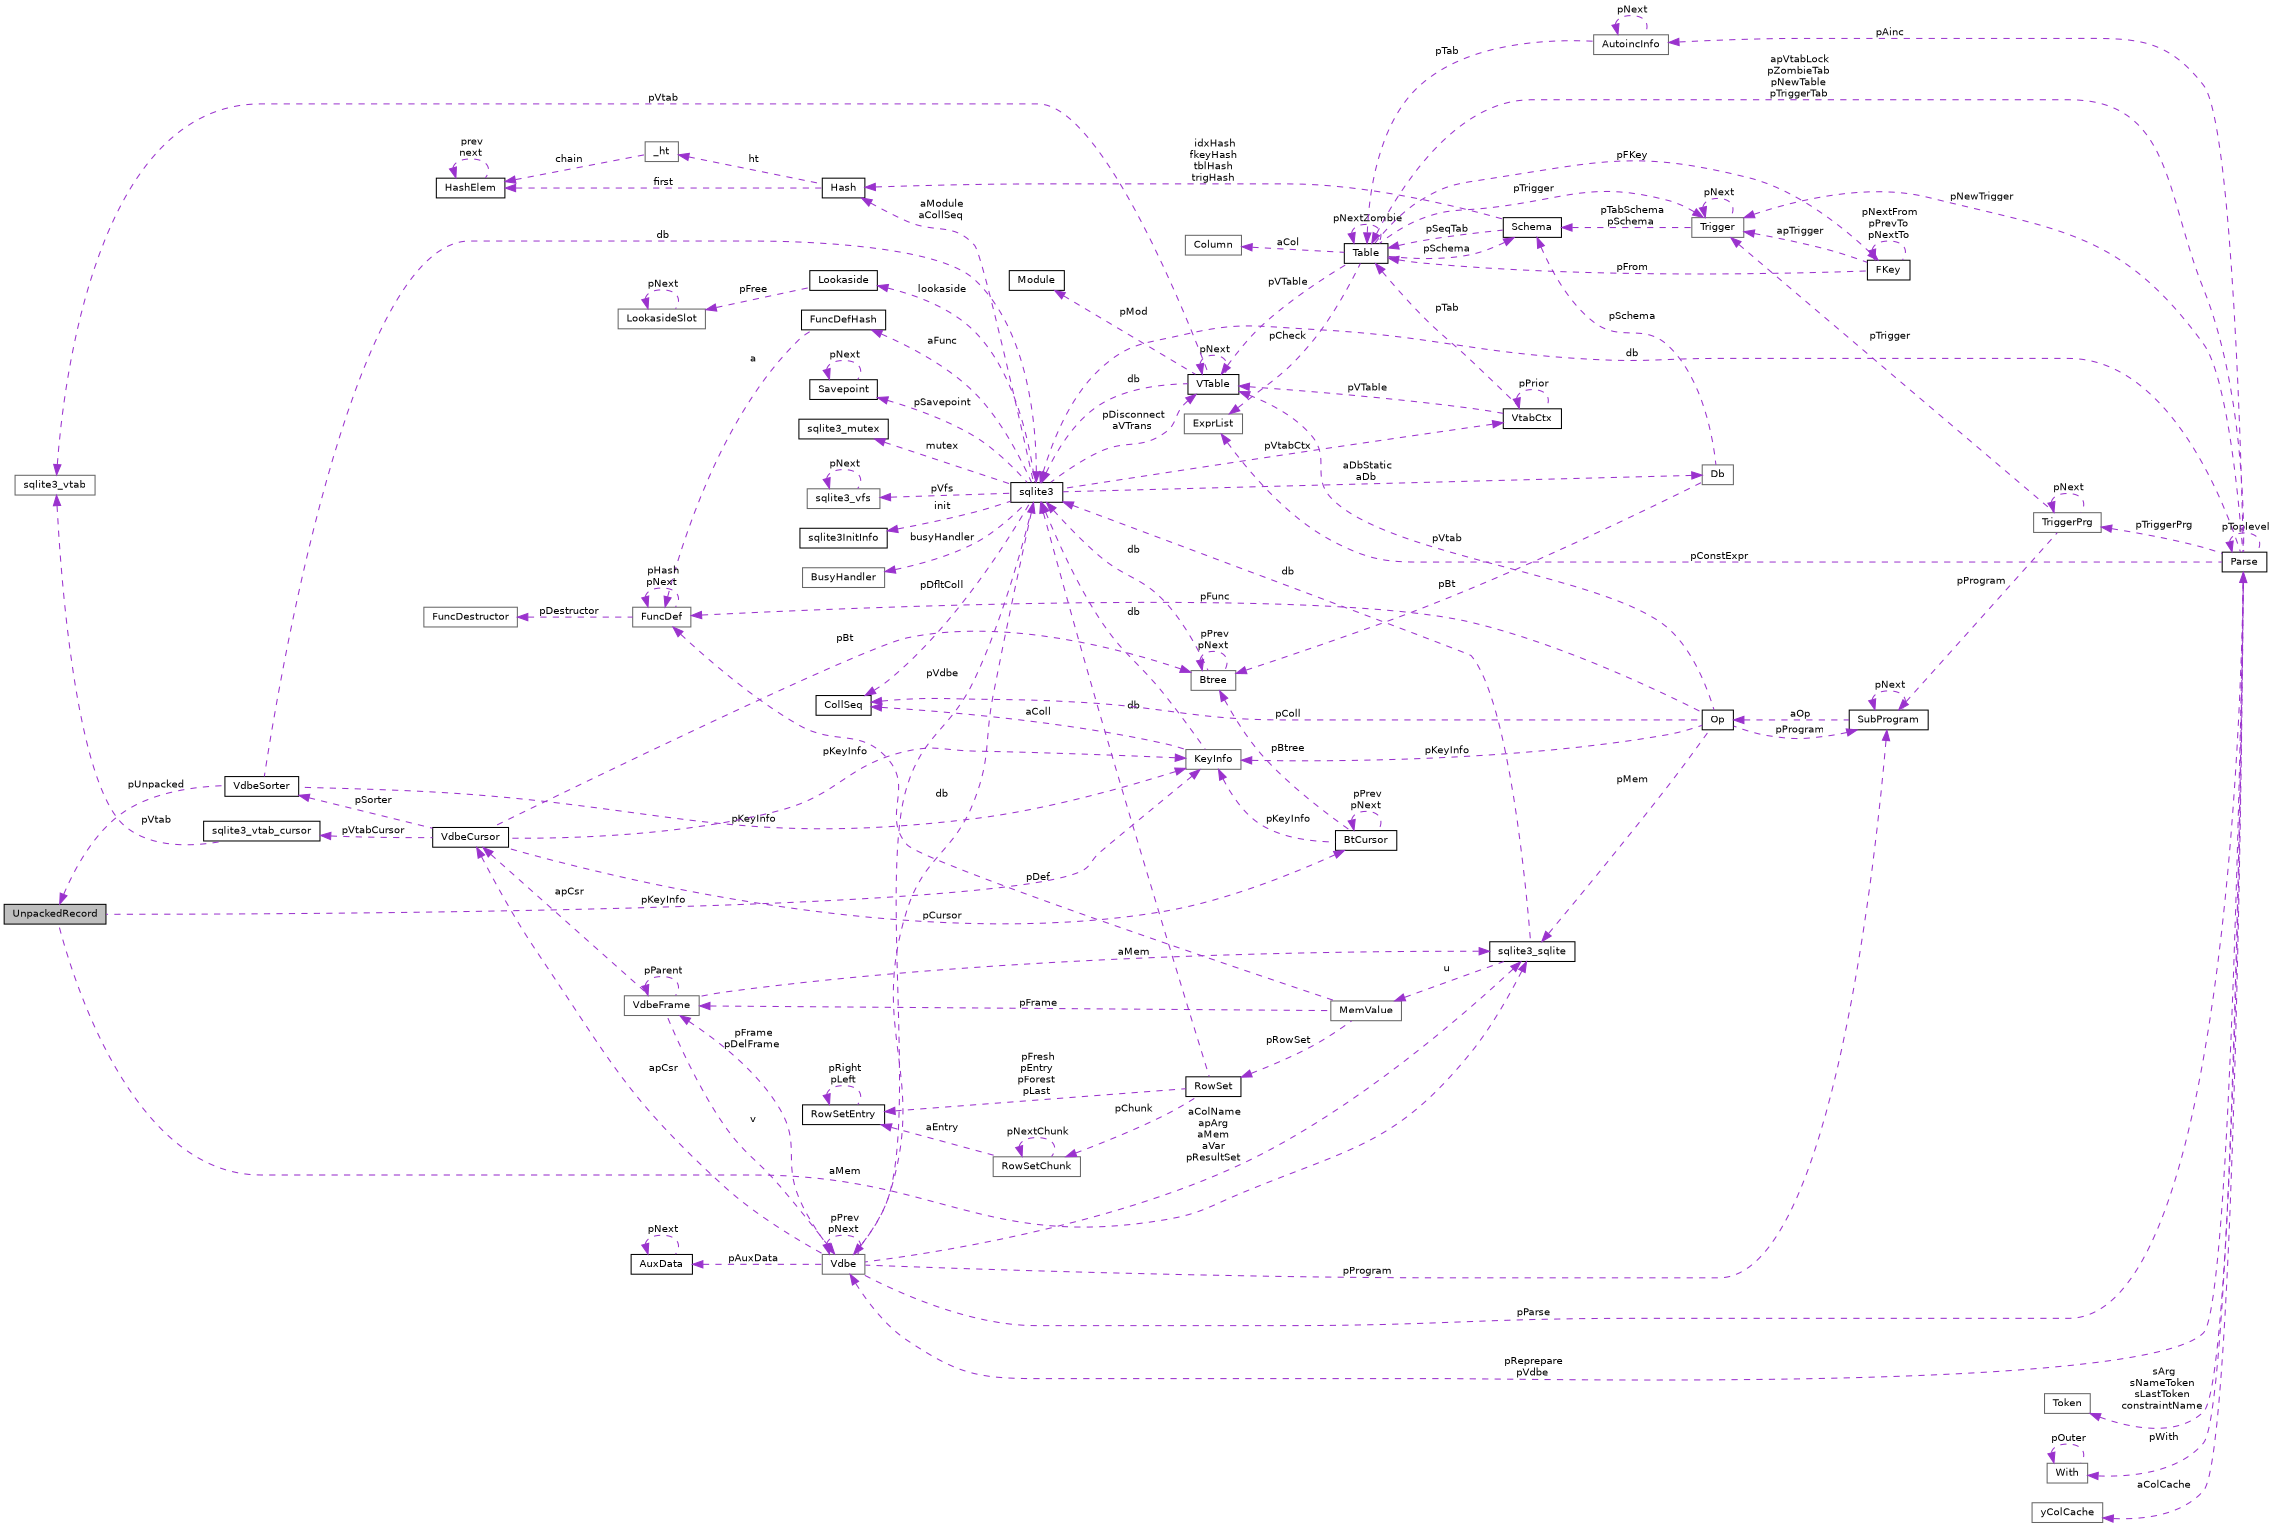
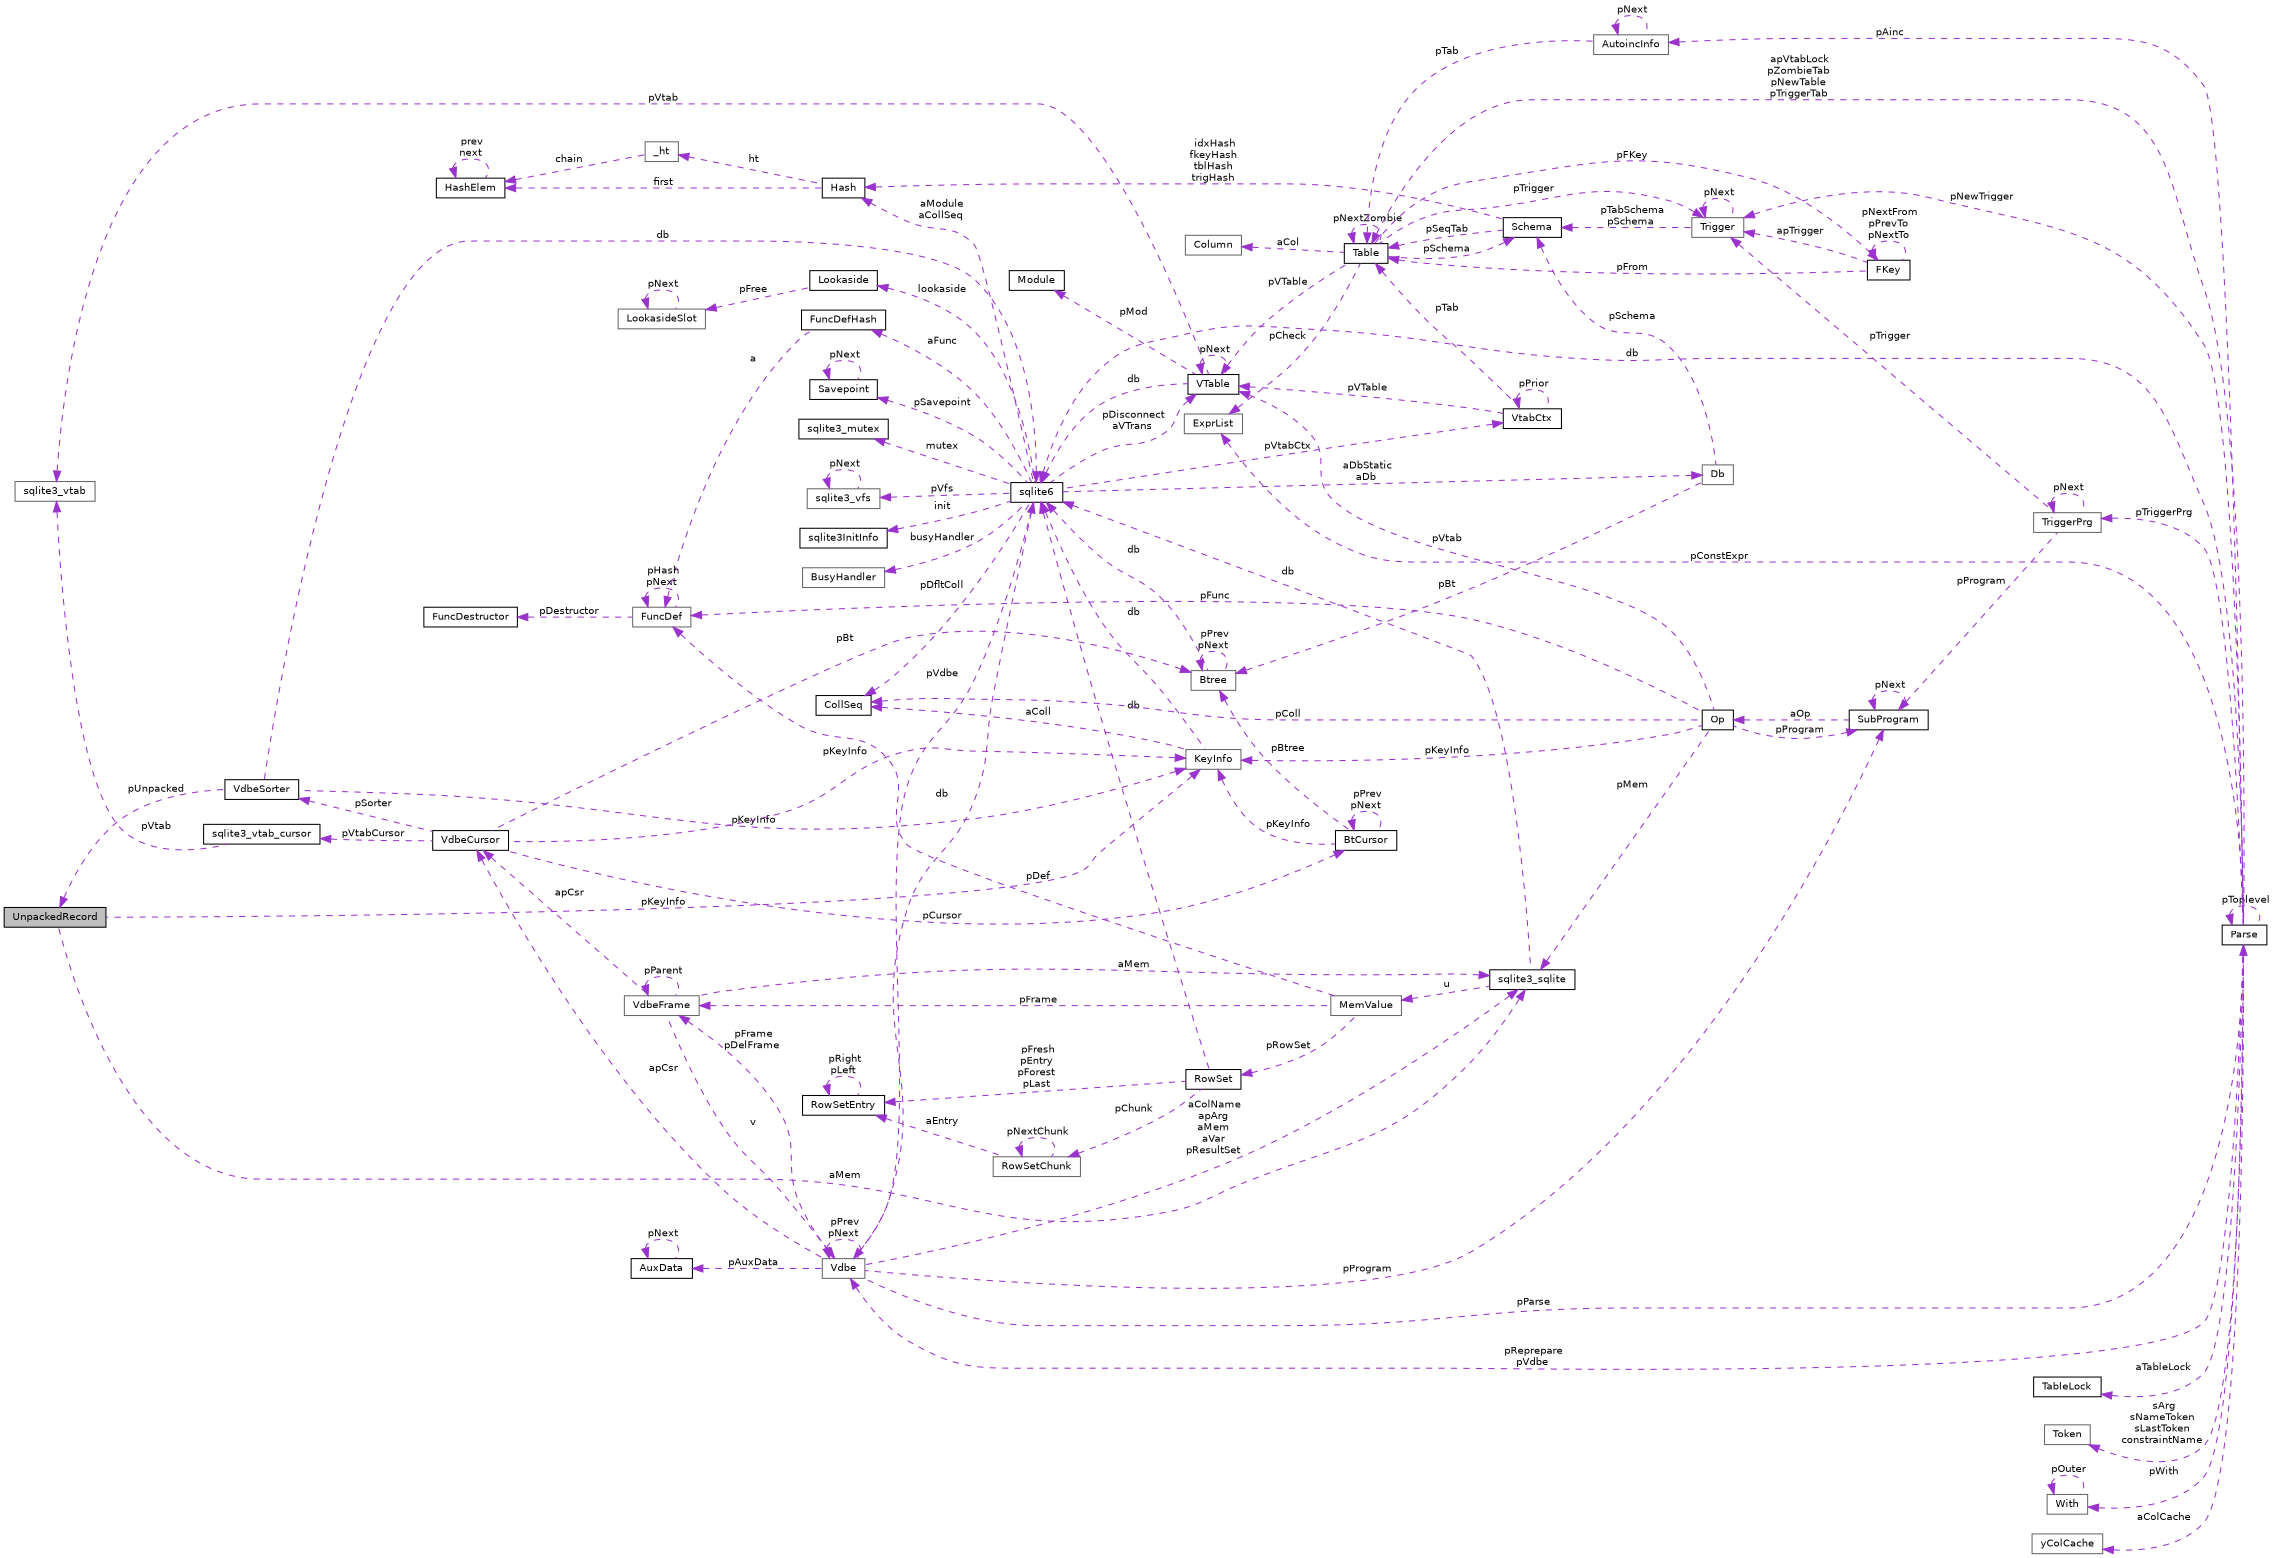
node "sqlite3": label "sqlite3" -> "sqlite6"
node "FuncDestructor": color gray40 -> black
node "TableLock": added
